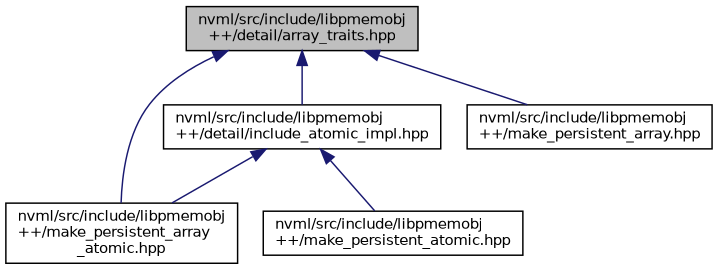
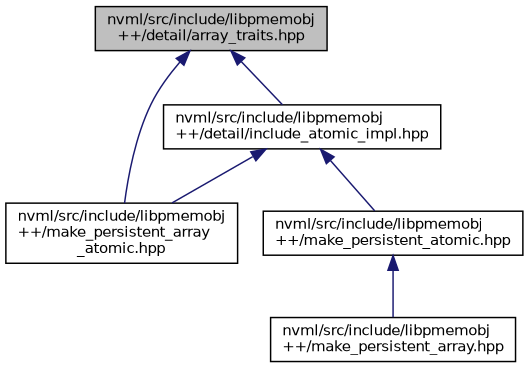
edge "nvml/src/include/libpmemobj ++/make_persistent_array.hpp" -> "nvml/src/include/libpmemobj ++/detail/array_traits.hpp": now "nvml/src/include/libpmemobj ++/make_persistent_array.hpp" -> "nvml/src/include/libpmemobj ++/make_persistent_atomic.hpp"
